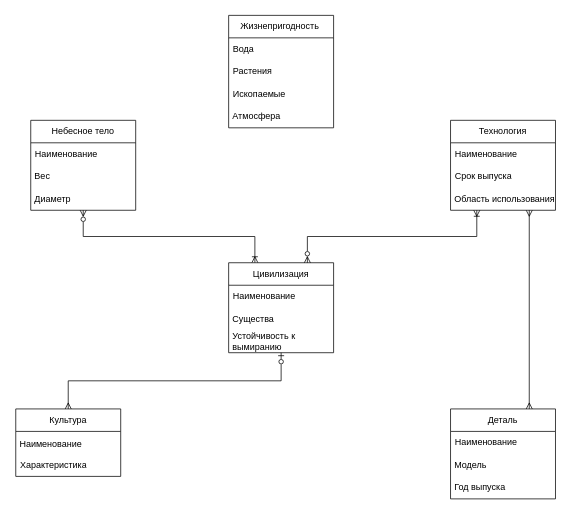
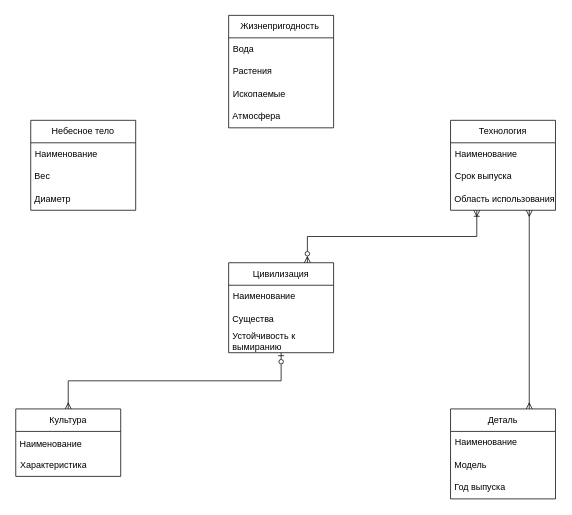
edge "Диаметр" -- "Цивилизация": removed
